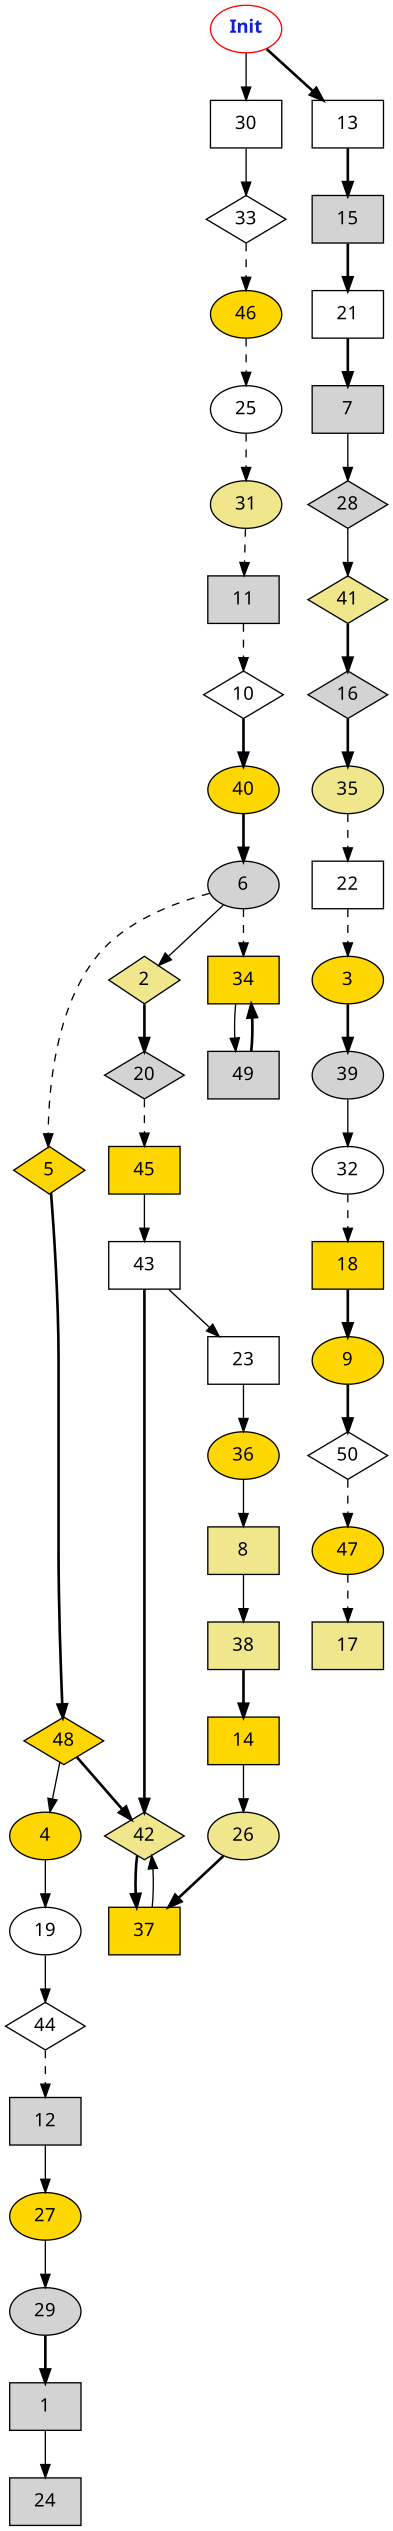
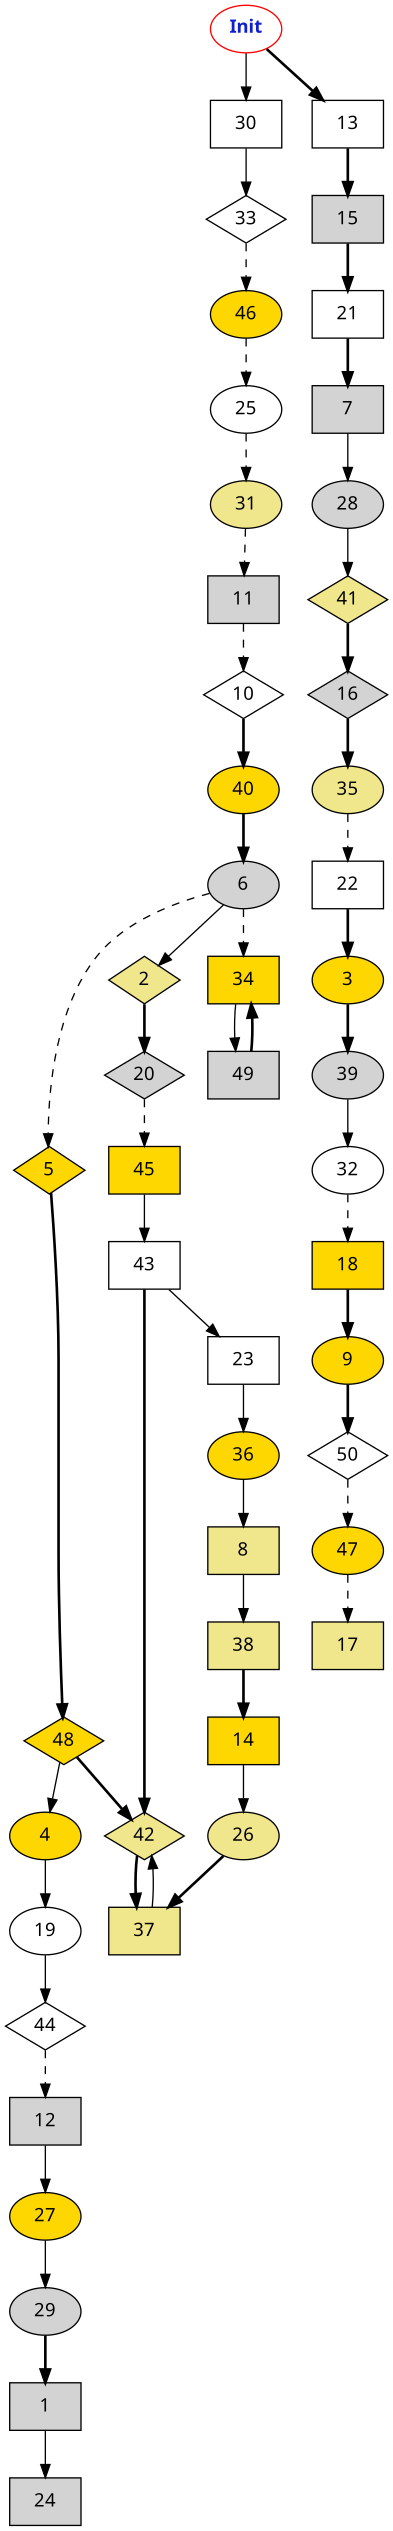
node "28": shape diamond -> ellipse
edge "22" -> "3": style dashed -> bold
node "37": fillcolor gold -> khaki
